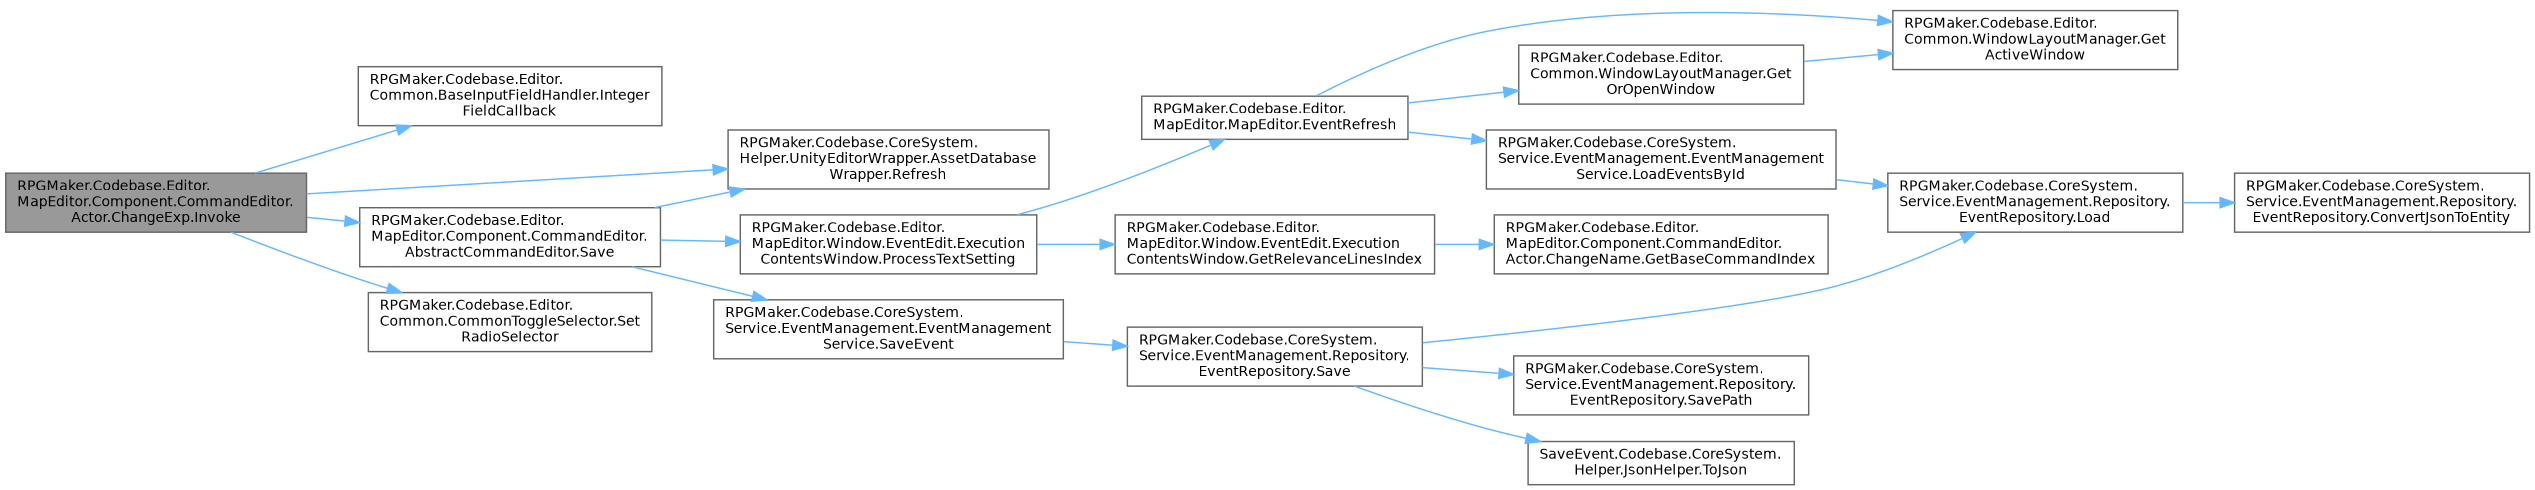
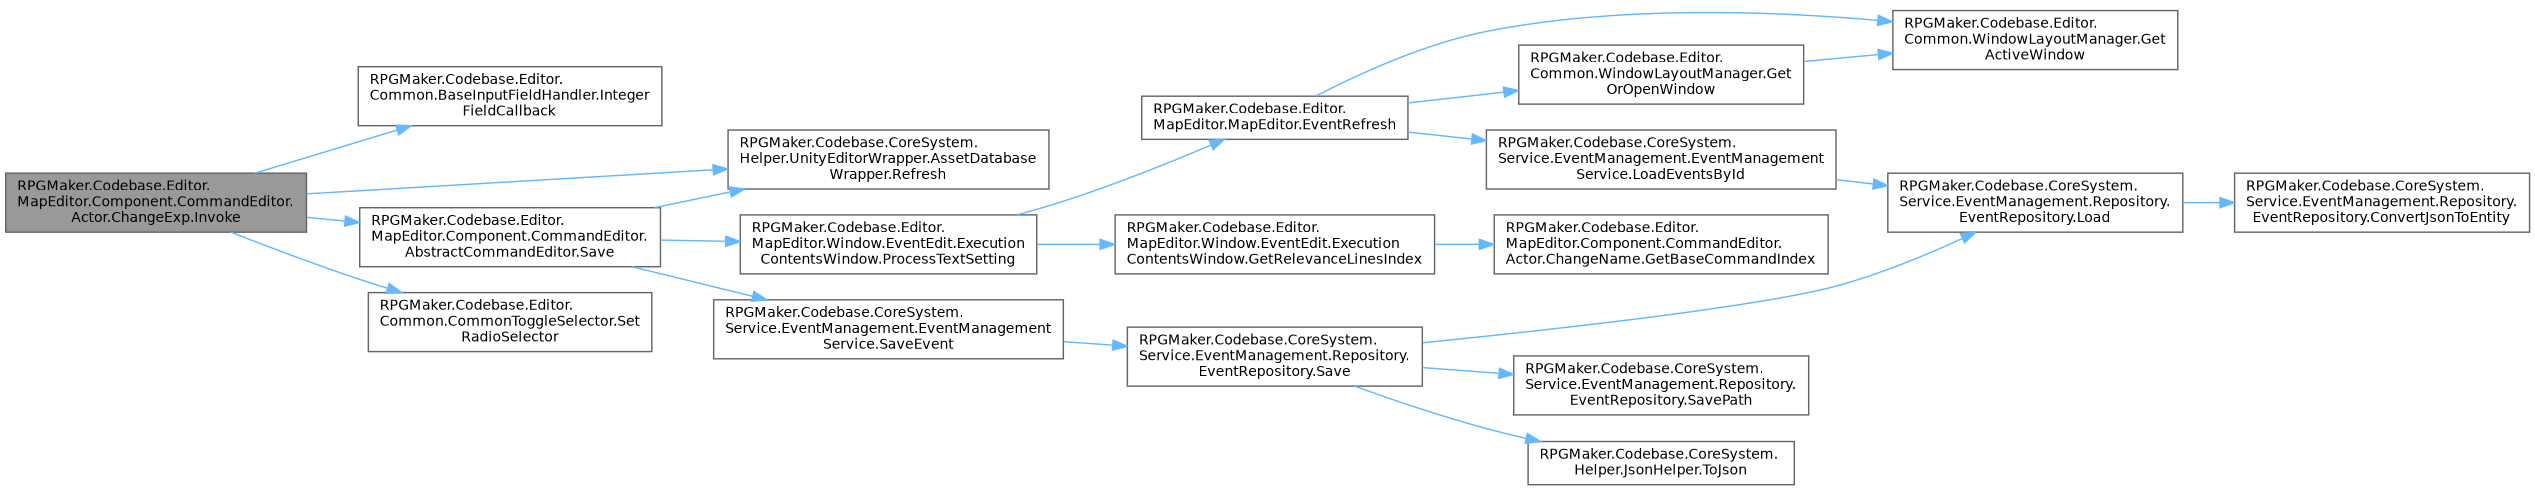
node "SaveEvent.Codebase.CoreSystem. Helper.JsonHelper.ToJson": label "SaveEvent.Codebase.CoreSystem. Helper.JsonHelper.ToJson" -> "RPGMaker.Codebase.CoreSystem. Helper.JsonHelper.ToJson"
